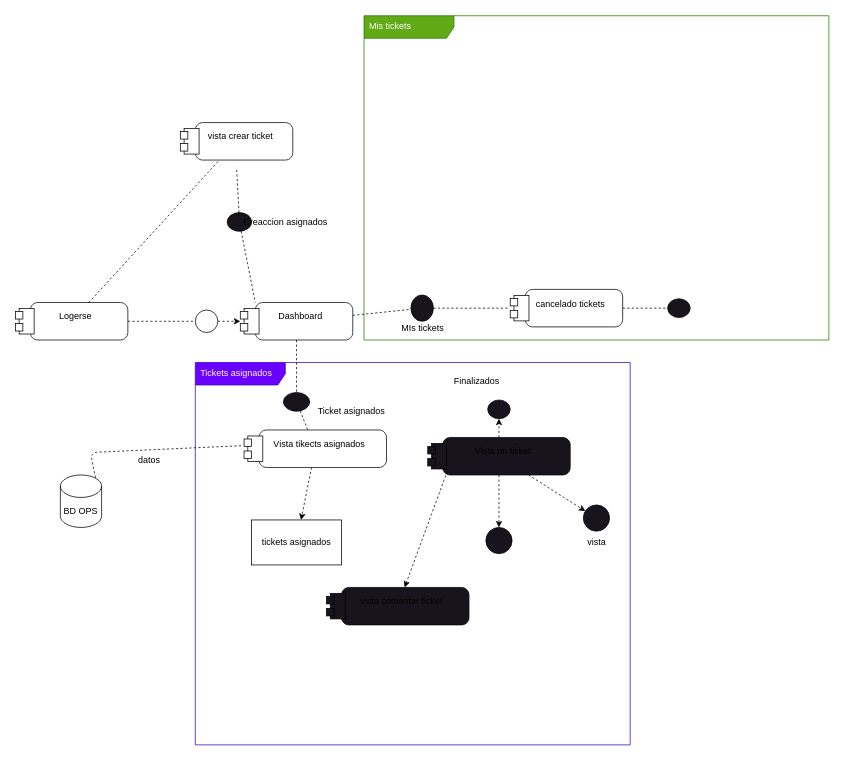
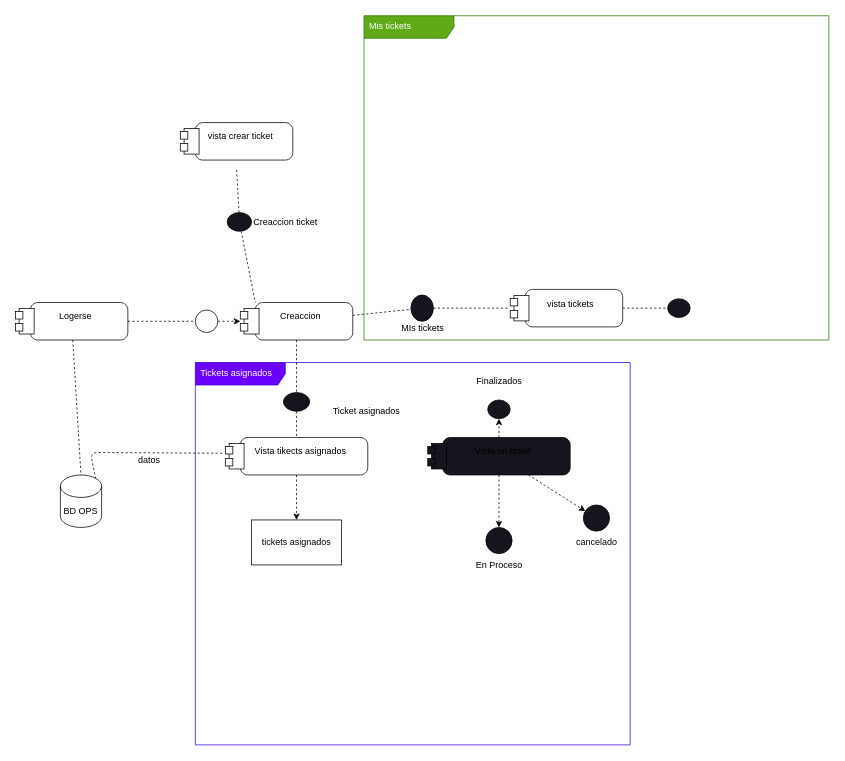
node "Creaccion asignados": label "Creaccion asignados" -> "Creaccion ticket"
edge "vista crear ticket" -- "Logerse": now "BD OPS" -- "Logerse"
node "cancelado tickets": label "cancelado tickets" -> "vista tickets"
node "Dashboard": label "Dashboard" -> "Creaccion"
node "Finalizados": moved (477, 381) -> (499, 381)
node "Ticket asignados": moved (351, 411) -> (366, 411)
node "Vista tikects asignados": moved (315, 449) -> (297, 456)
edge "Vista un ticket" -> "vista comentar ticket": removed
node "vista": label "vista" -> "cancelado"
node "En Proceso": added
node "vista comentar ticket": removed
